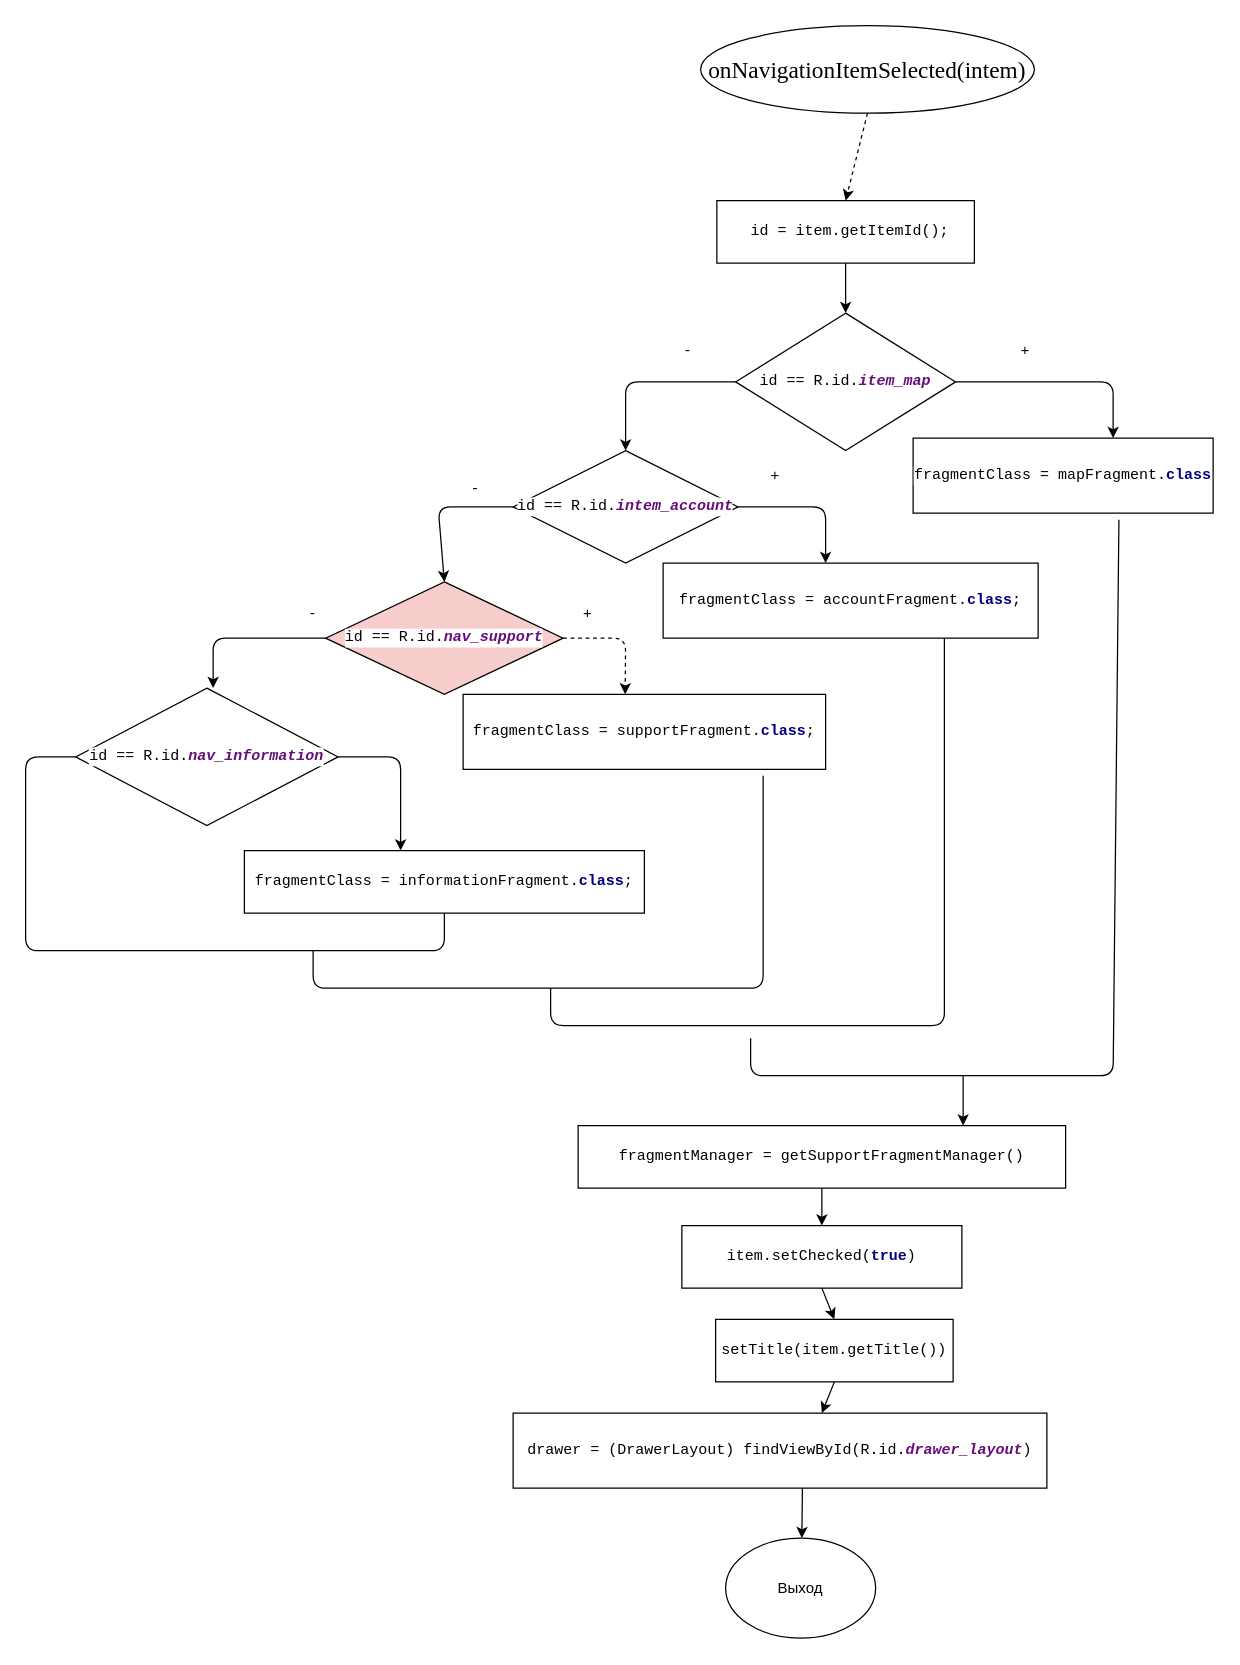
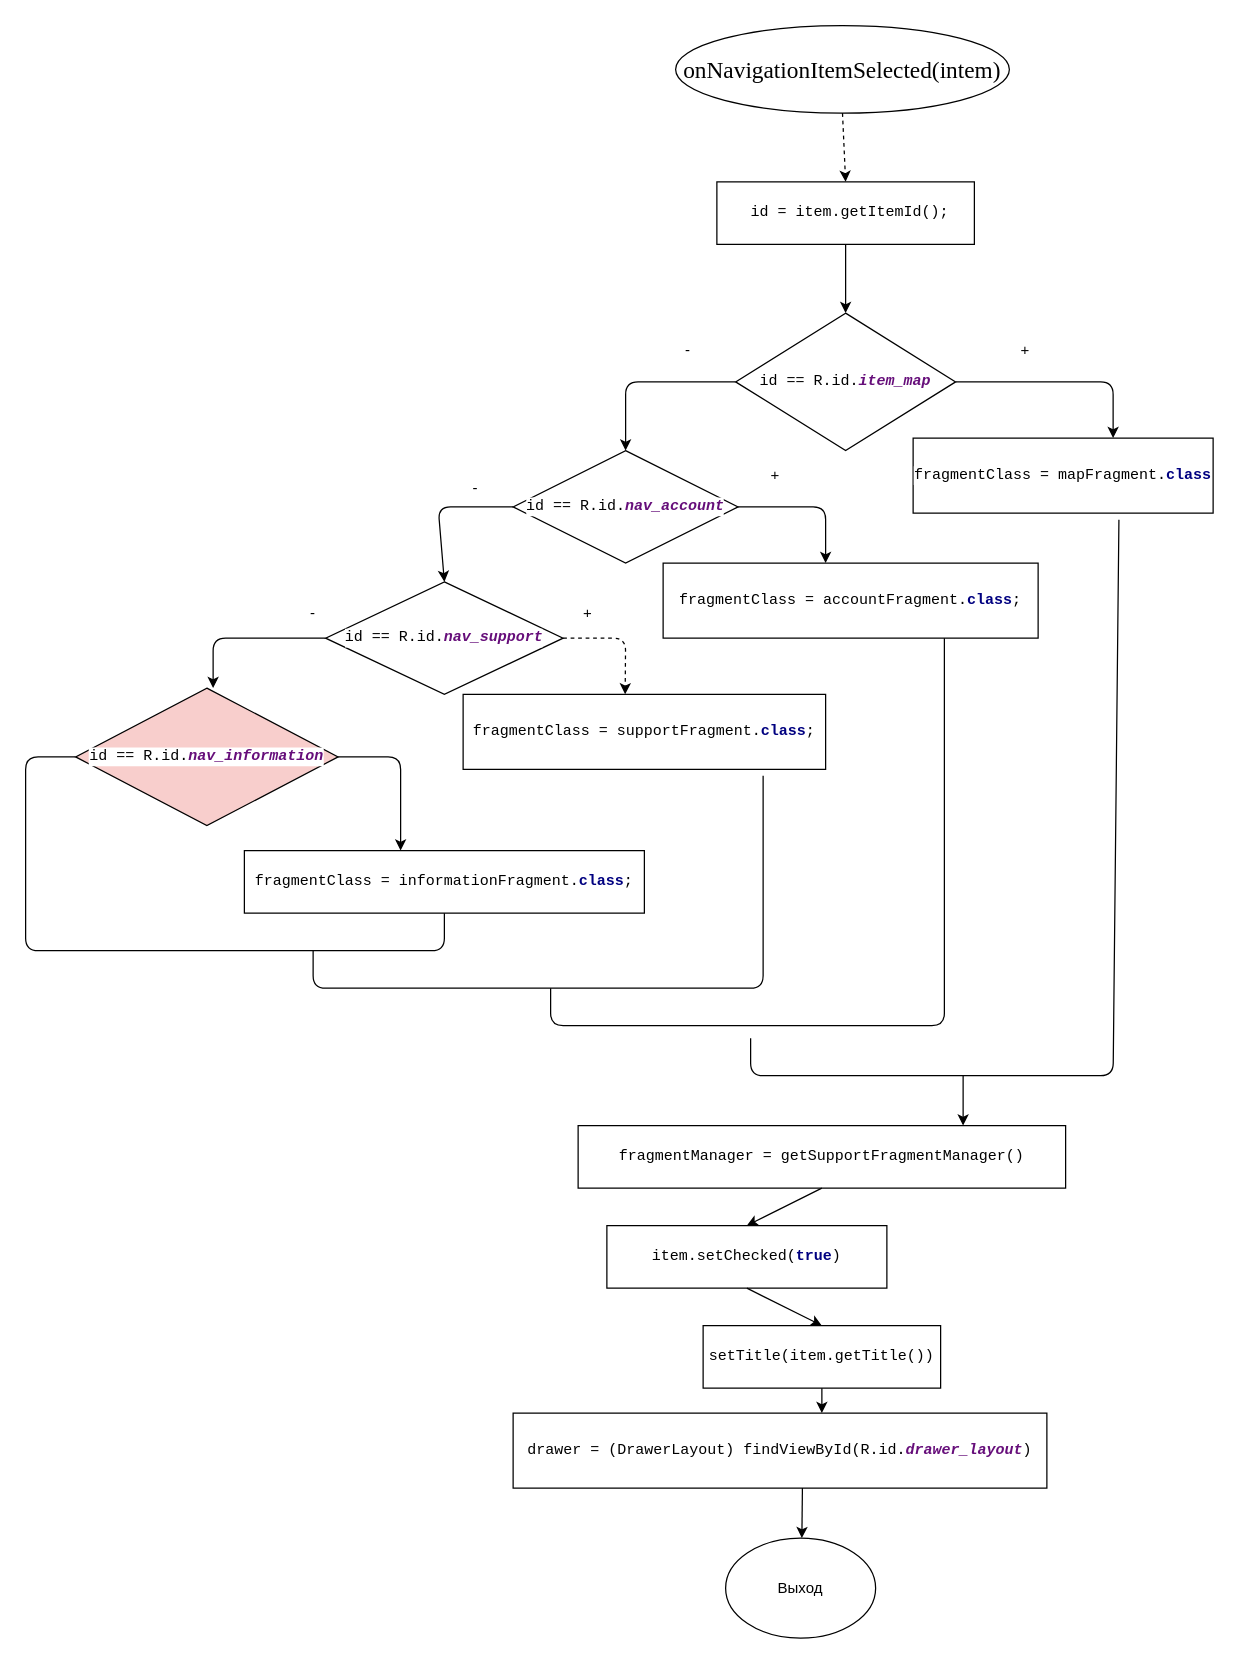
node "onNavigationItemSelected(intem)": moved (868, 69) -> (843, 69)
node "id = item.getItemId();": moved (846, 232) -> (846, 213)
node "id == R.id.intem_account": label "id == R.id.intem_account" -> "id == R.id.nav_account"
node "id == R.id.nav_support": fillcolor #f8cecc -> #ffffff
node "id == R.id.nav_information": fillcolor #ffffff -> #f8cecc
node "item.setChecked(true)": moved (822, 1257) -> (747, 1257)
node "setTitle(item.getTitle())": moved (834, 1351) -> (822, 1357)
